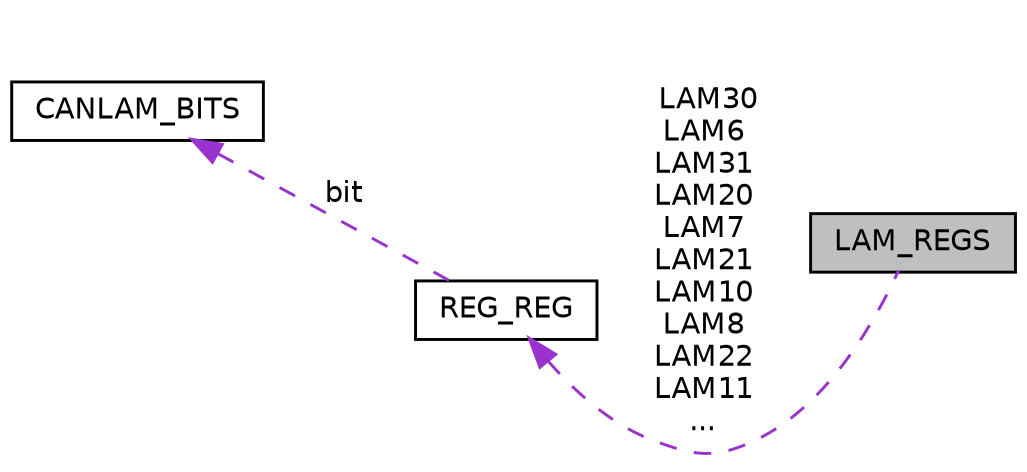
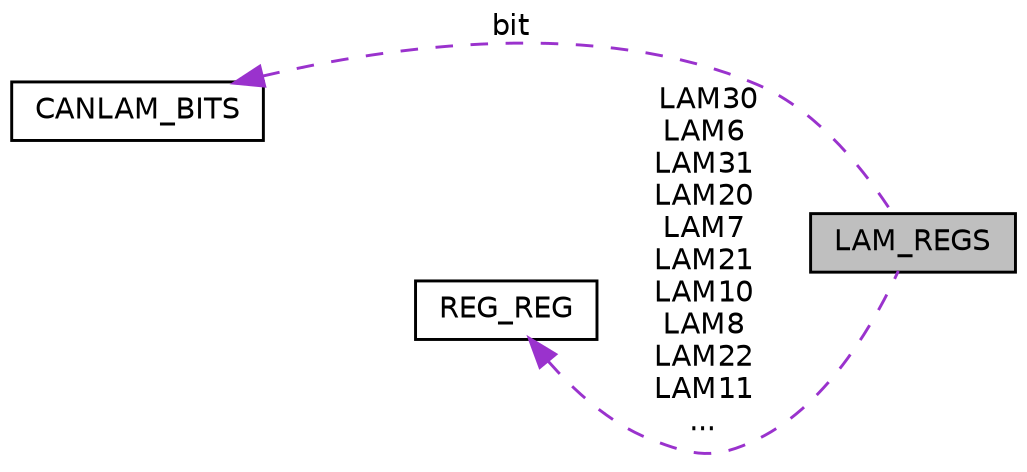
edge "REG_REG" -> "CANLAM_BITS": now "LAM_REGS" -> "CANLAM_BITS"
